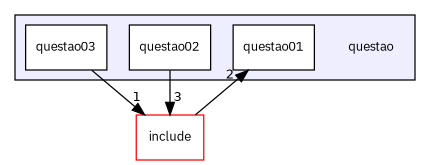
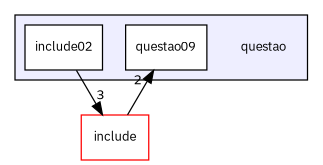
node "questao03": removed
node "questao02": label "questao02" -> "include02"
node "questao01": label "questao01" -> "questao09"
